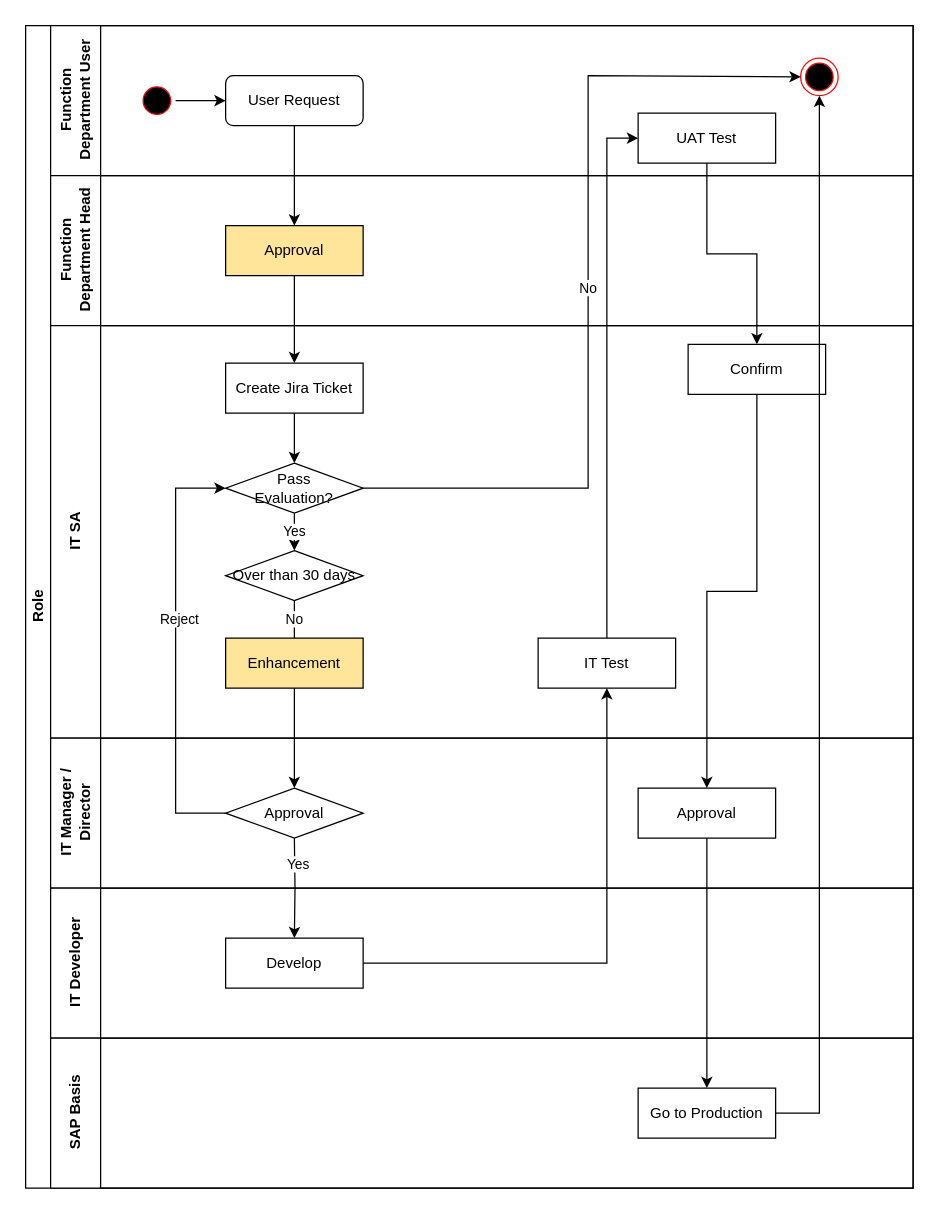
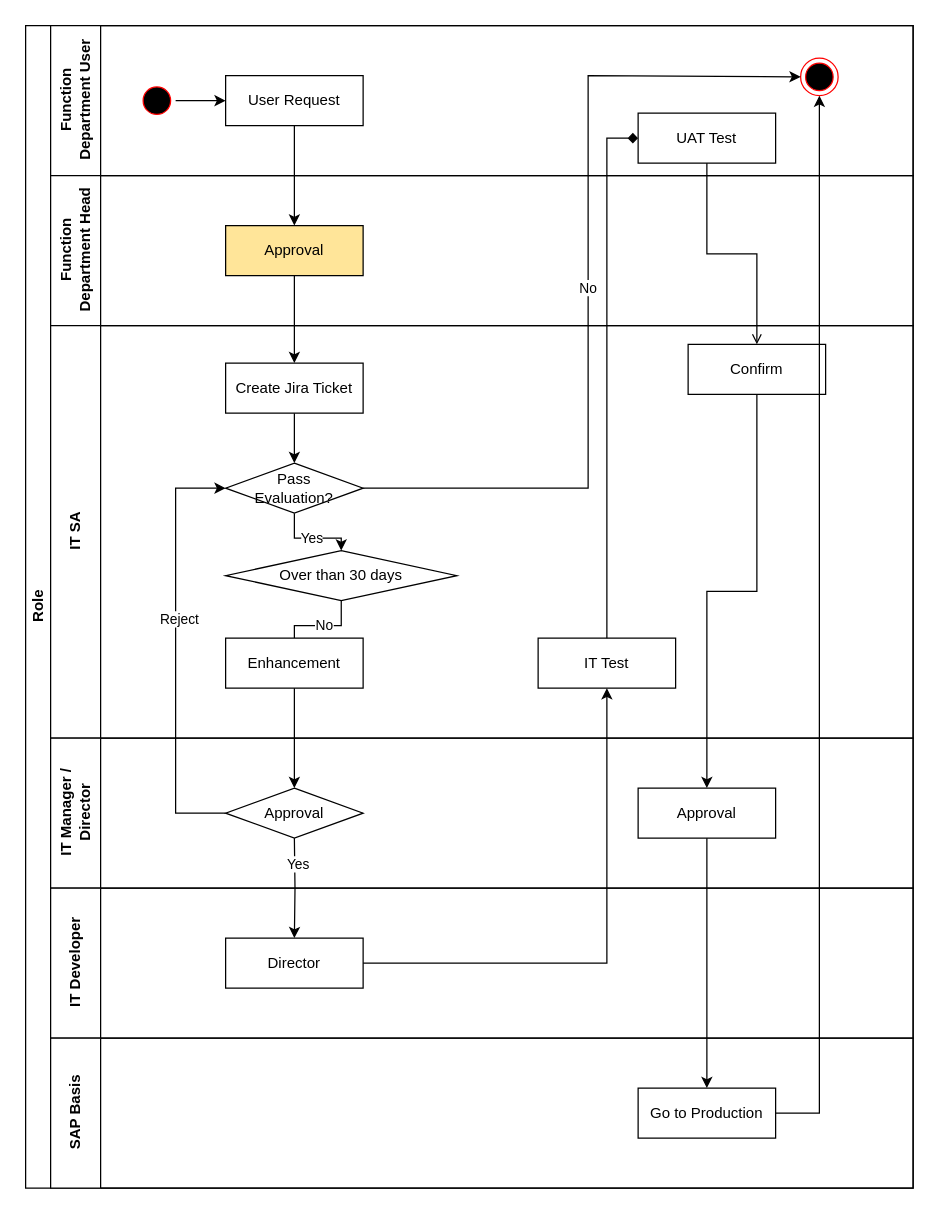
node "User Request": shape rounded rectangle -> rectangle
edge "IT Test" -> "UAT Test": arrowhead classic -> diamond
edge "UAT Test" -> "Confirm": arrowhead classic -> open
node "Over than 30 days": size 138x50 -> 231x50
node "Enhancement": fillcolor #ffe599 -> #ffffff
node "Develop": label "Develop" -> "Director"
